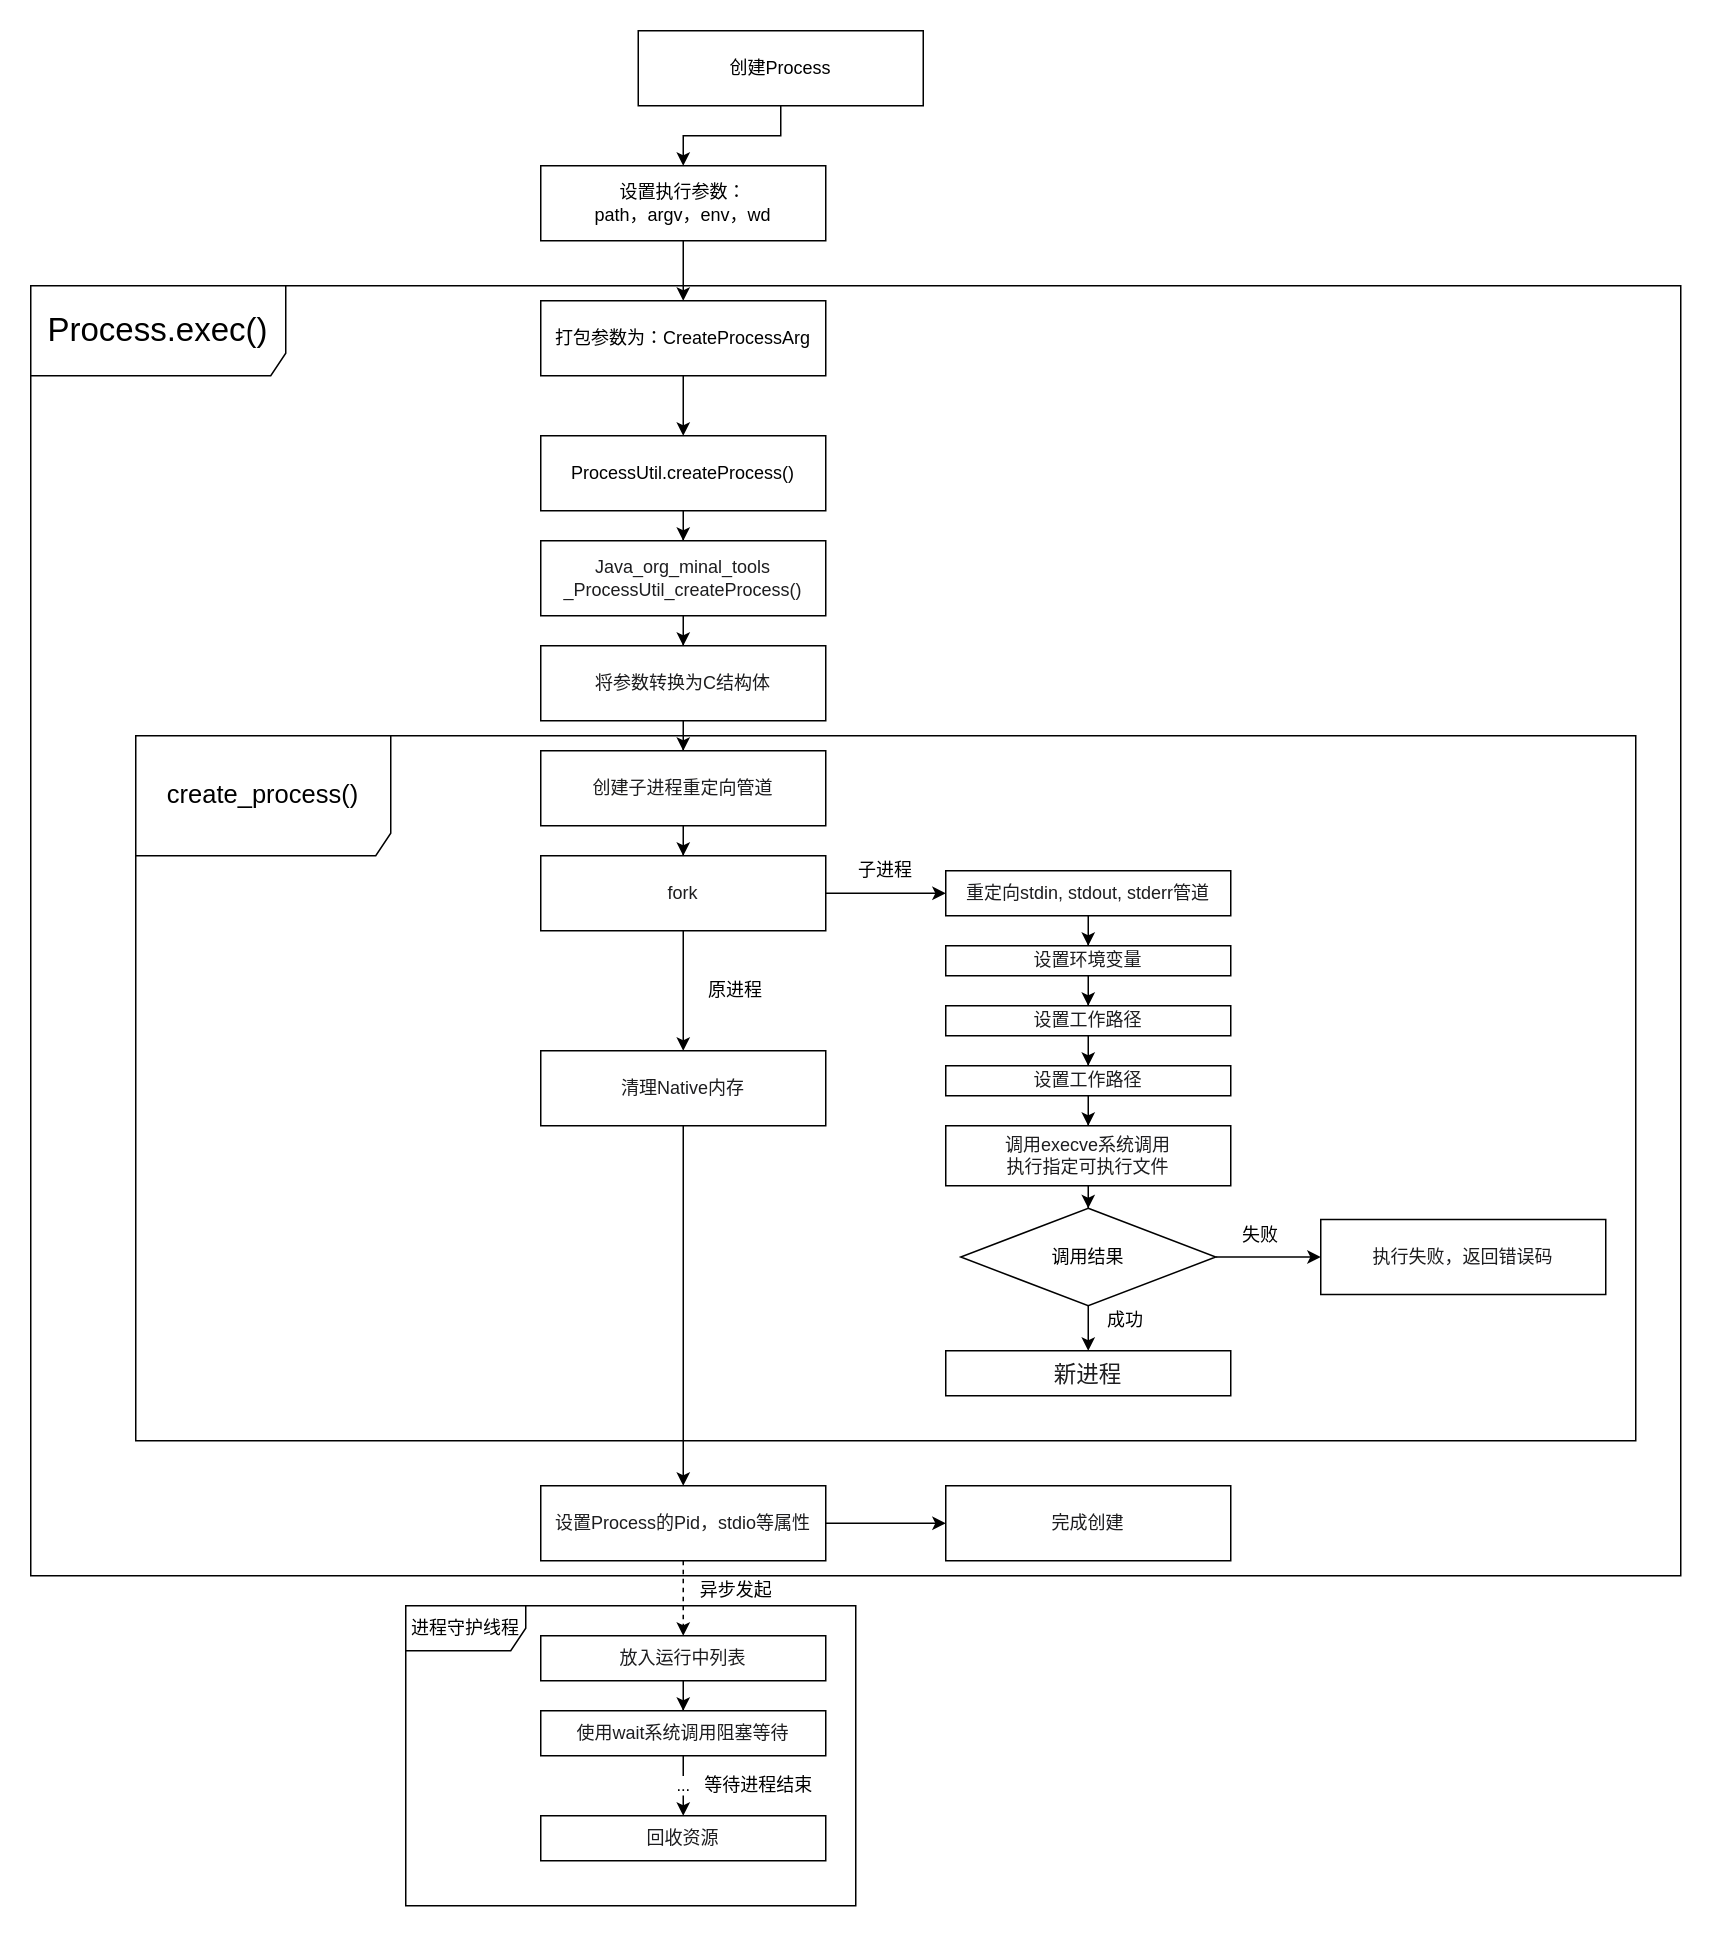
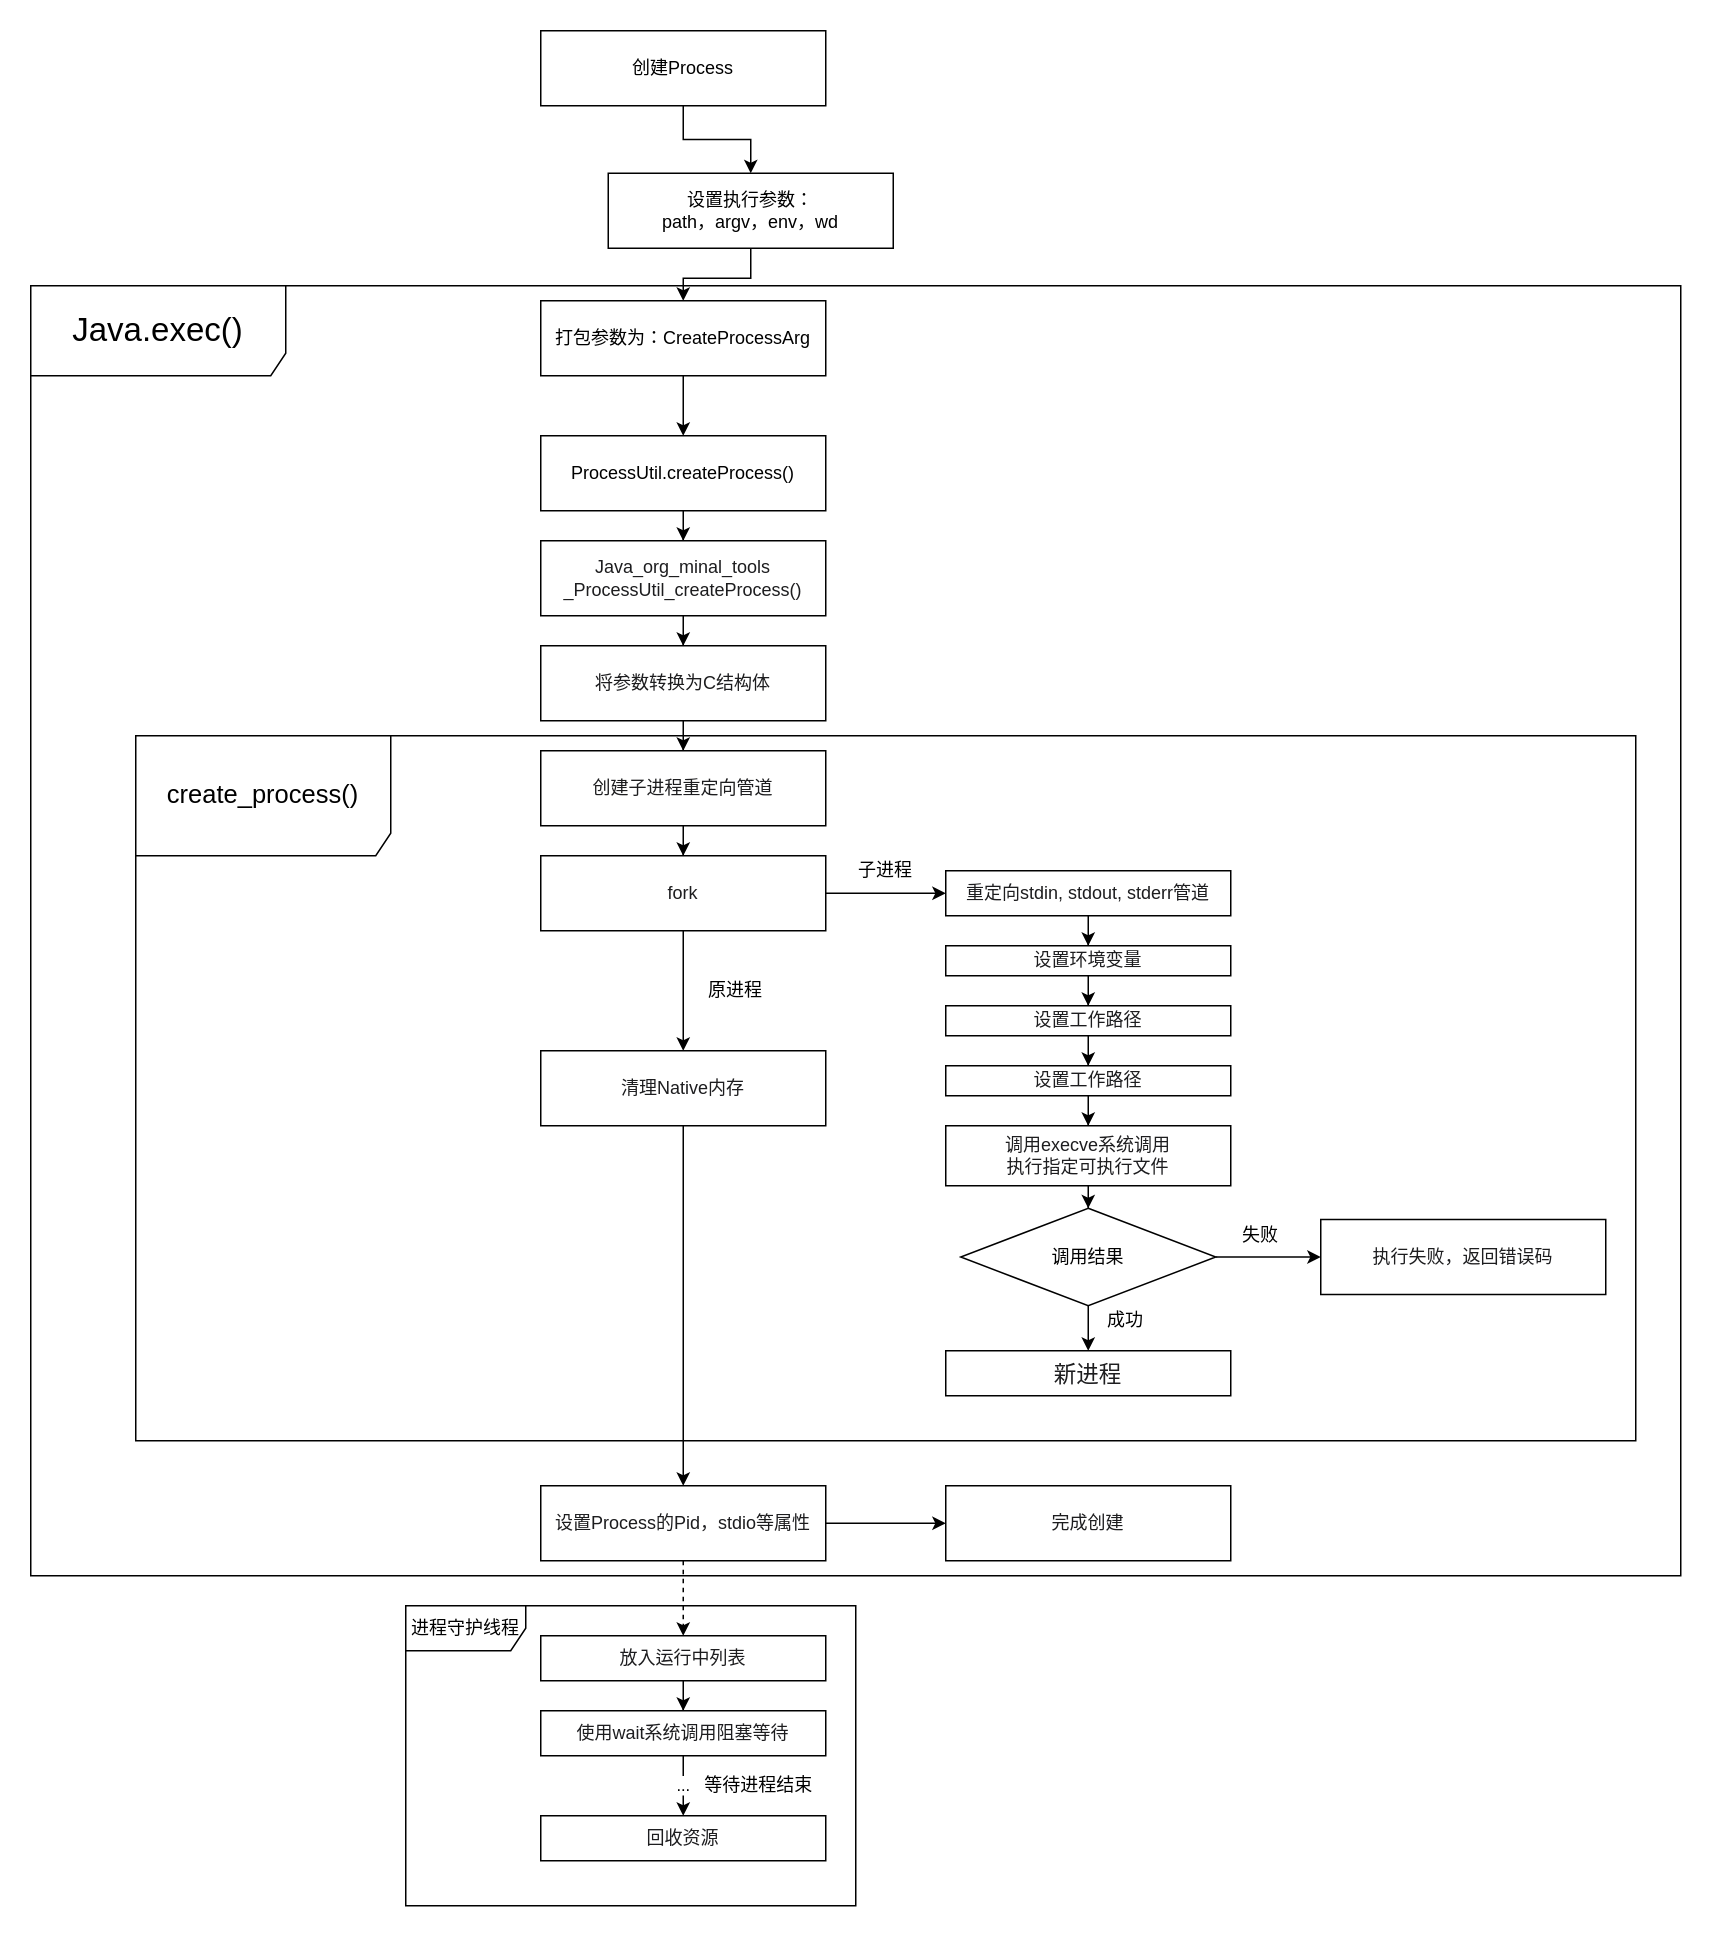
node "创建Process": moved (781, 68) -> (683, 68)
node "设置执行参数： path，argv，env，wd": moved (683, 203) -> (751, 211)
node "Process.exec()": label "Process.exec()" -> "Java.exec()"
node "异步发起": removed
